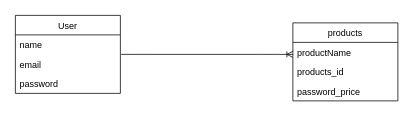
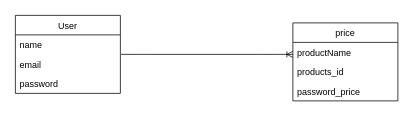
node "products": label "products" -> "price"
